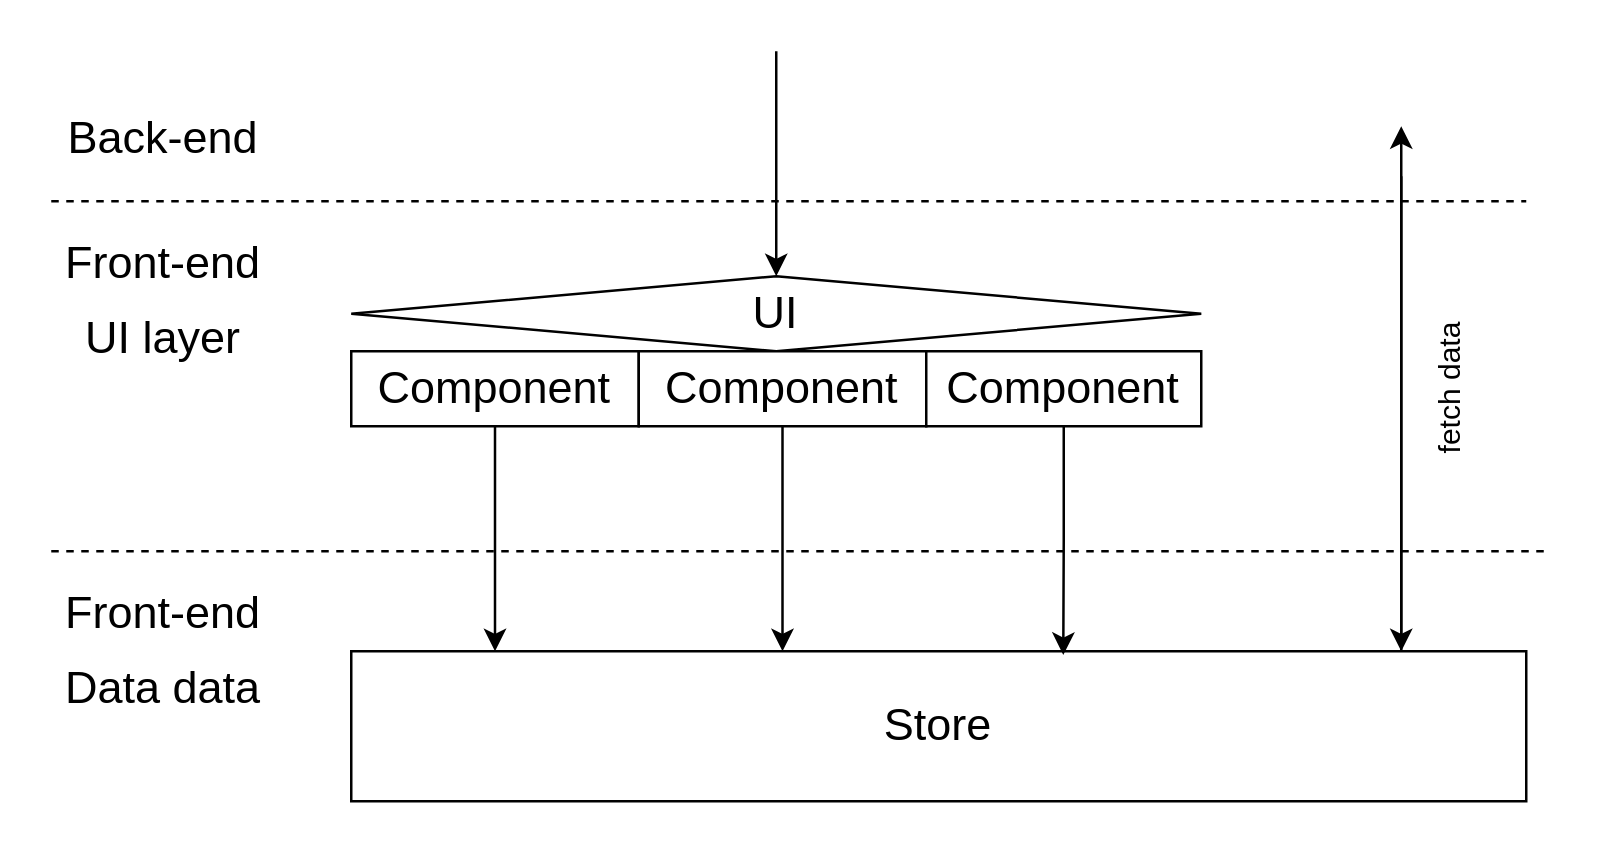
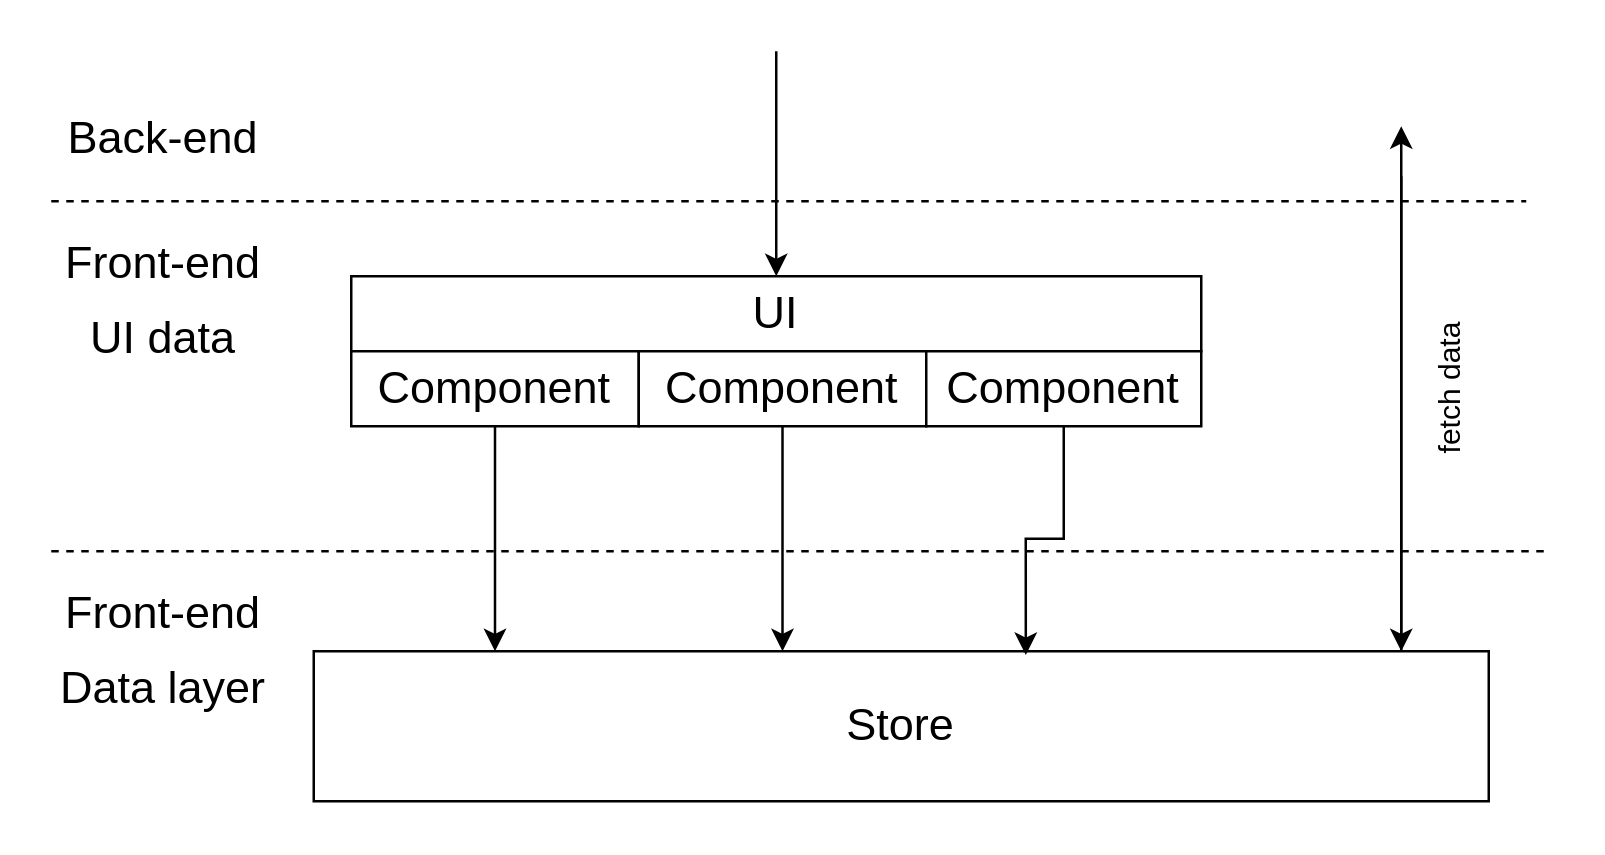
node "UI": shape diamond -> rectangle
node "UI layer": label "UI layer" -> "UI data"
node "Data data": label "Data data" -> "Data layer"
node "Store": moved (939, 726) -> (901, 726)
